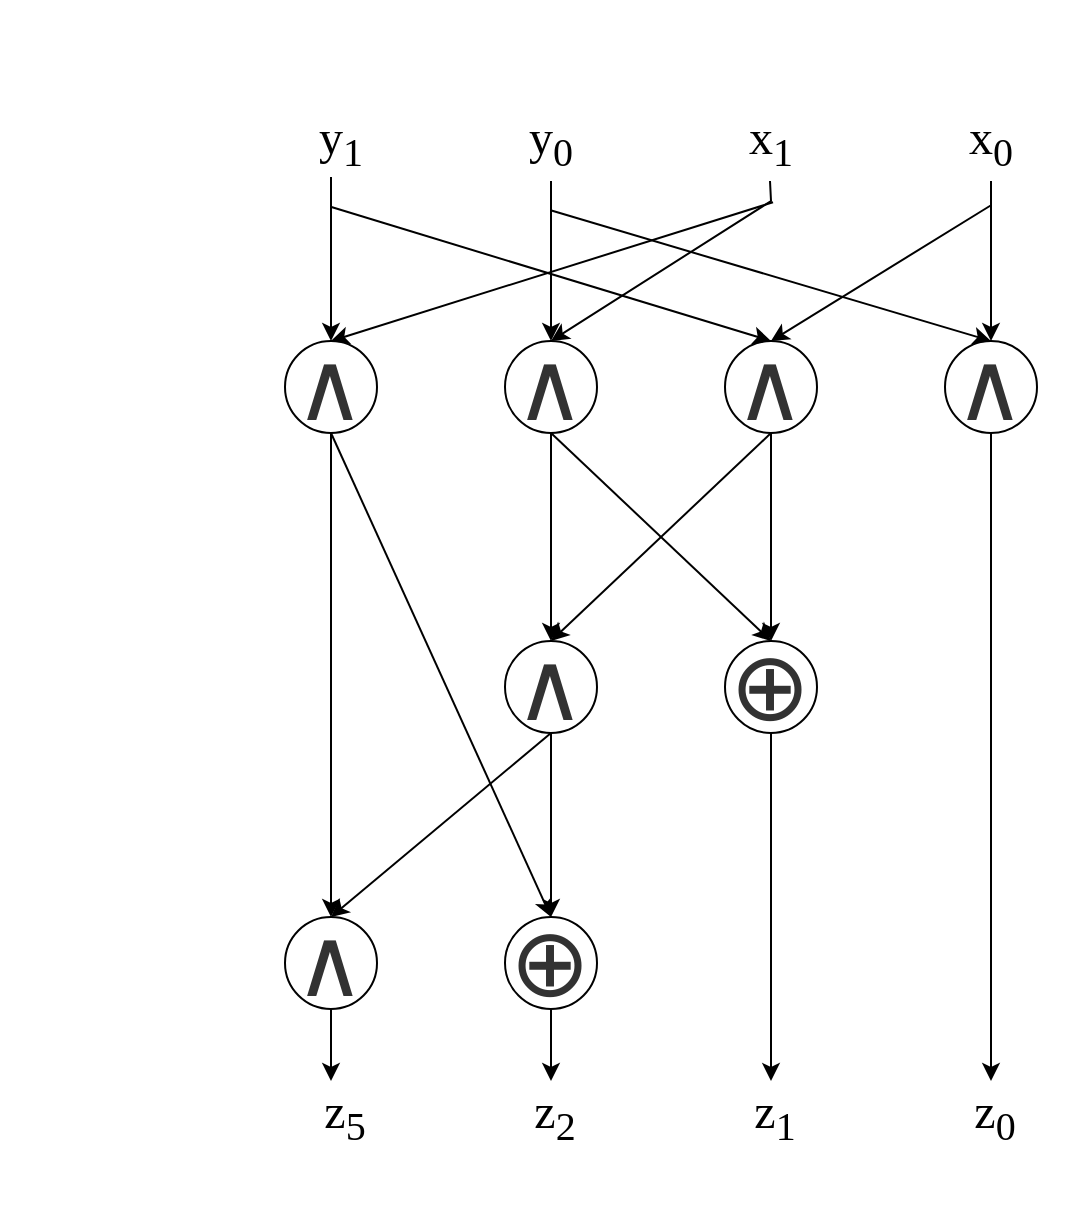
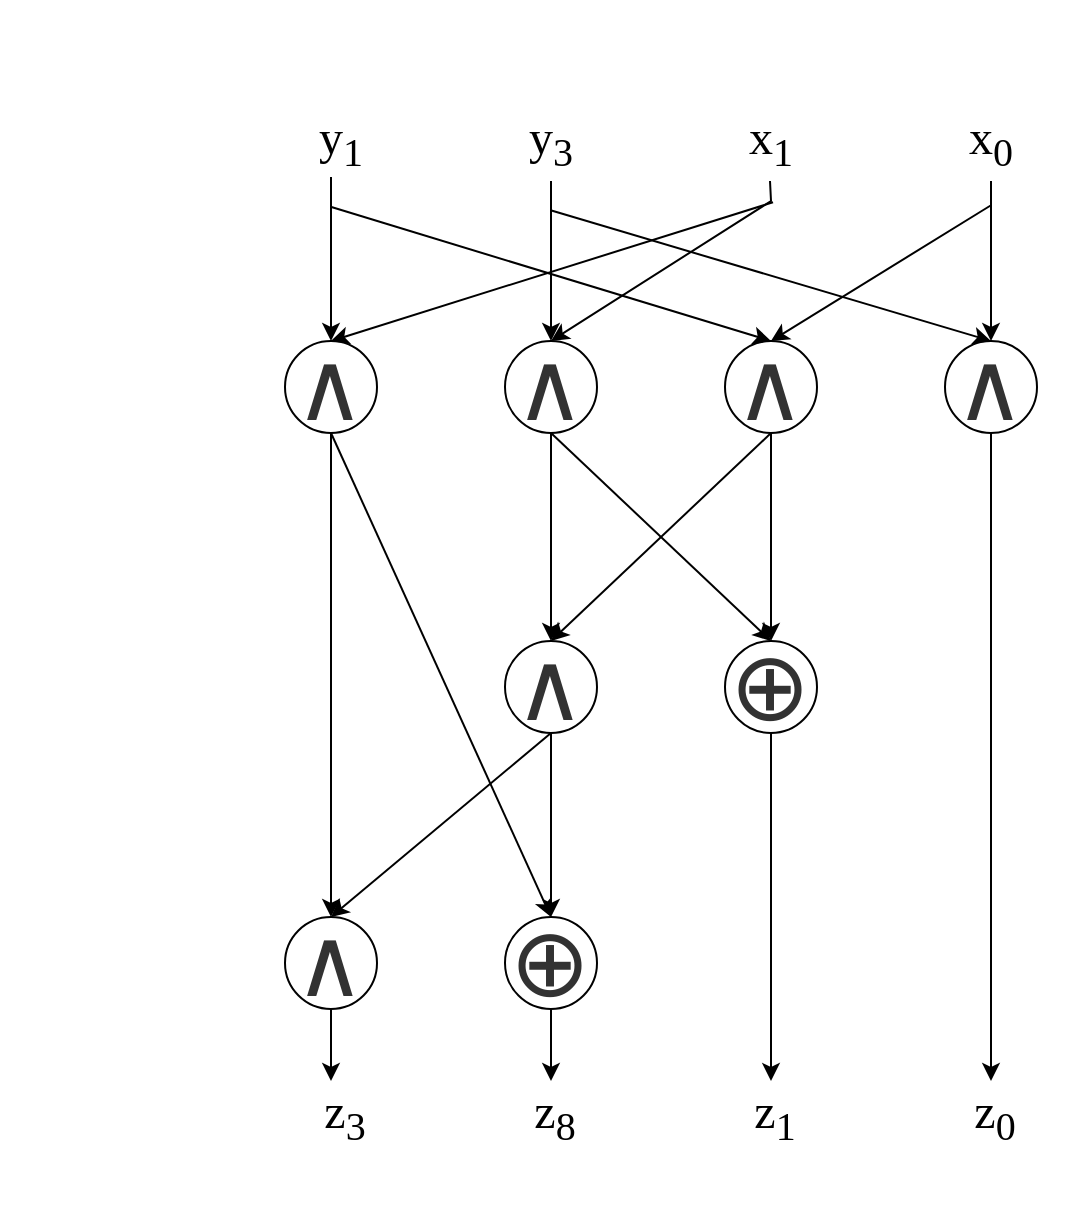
node "y0": label "y0" -> "y3"
node "z5": label "z5" -> "z3"
node "z2": label "z2" -> "z8"
